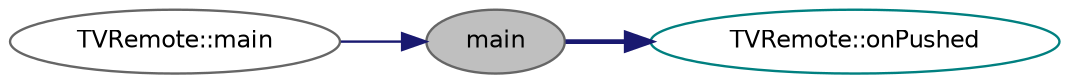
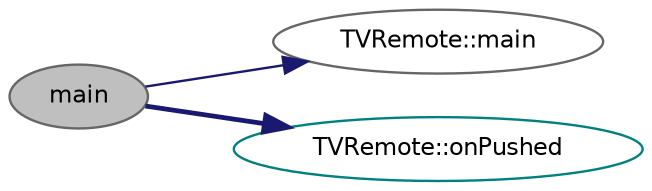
edge "TVRemote::main" -> "main": reversed
